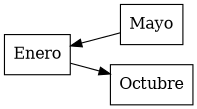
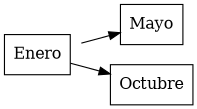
edge "Mayo" -> "Enero": reversed
